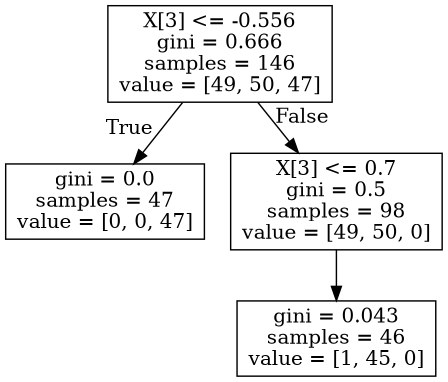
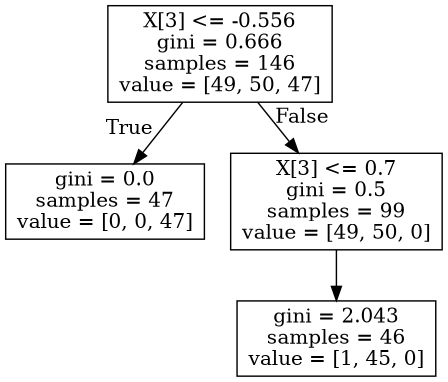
node "X[3] <= 0.7 gini = 0.5 samples = 98 value = [49, 50, 0]": label "X[3] <= 0.7 gini = 0.5 samples = 98 value = [49, 50, 0]" -> "X[3] <= 0.7 gini = 0.5 samples = 99 value = [49, 50, 0]"
node "gini = 0.043 samples = 46 value = [1, 45, 0]": label "gini = 0.043 samples = 46 value = [1, 45, 0]" -> "gini = 2.043 samples = 46 value = [1, 45, 0]"
